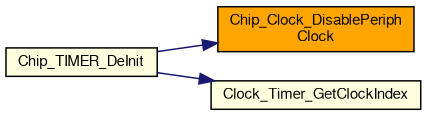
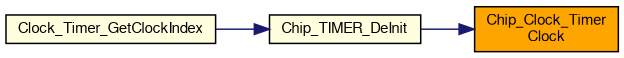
node "Chip_Clock_DisablePeriph Clock": label "Chip_Clock_DisablePeriph Clock" -> "Chip_Clock_Timer Clock"
edge "Chip_TIMER_DeInit" -> "Clock_Timer_GetClockIndex": reversed
